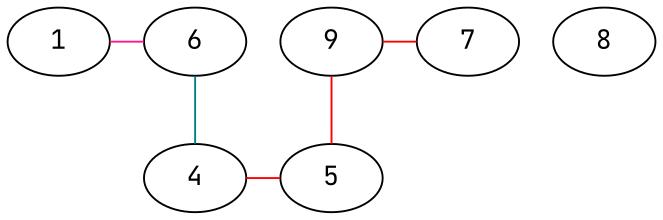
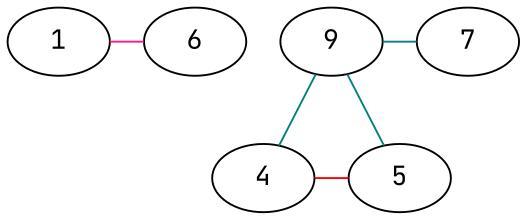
edge "9" -- "7": color red -> teal
node "8": removed
edge "6" -- "4": now "9" -- "4"
edge "9" -- "5": color red -> teal
